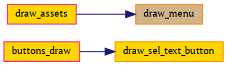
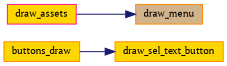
node "buttons_draw": color deeppink -> darkorange
